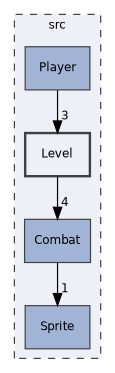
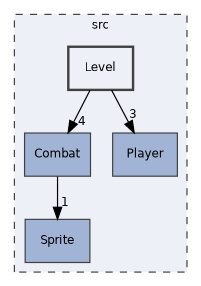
edge "Player" -> "Level": reversed
